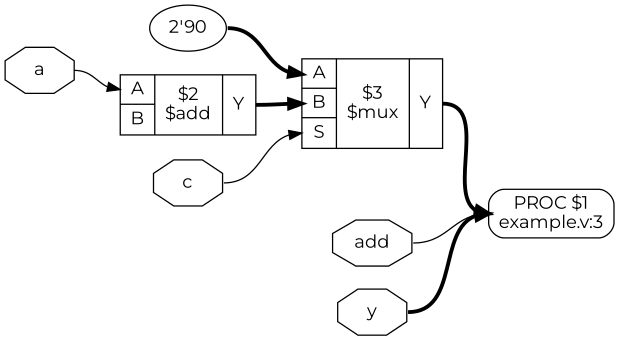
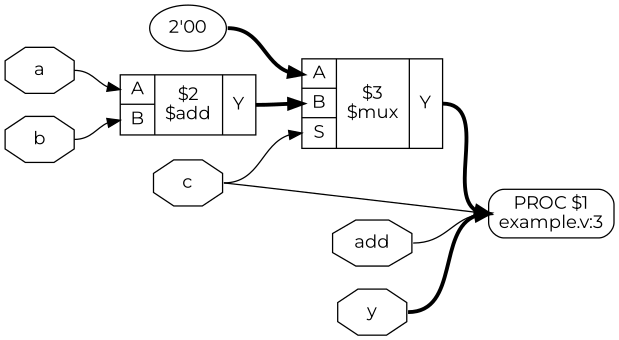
node "2'90": label "2'90" -> "2'00"
node "b": added
edge "c" -> "PROC $1 example.v:3": added
